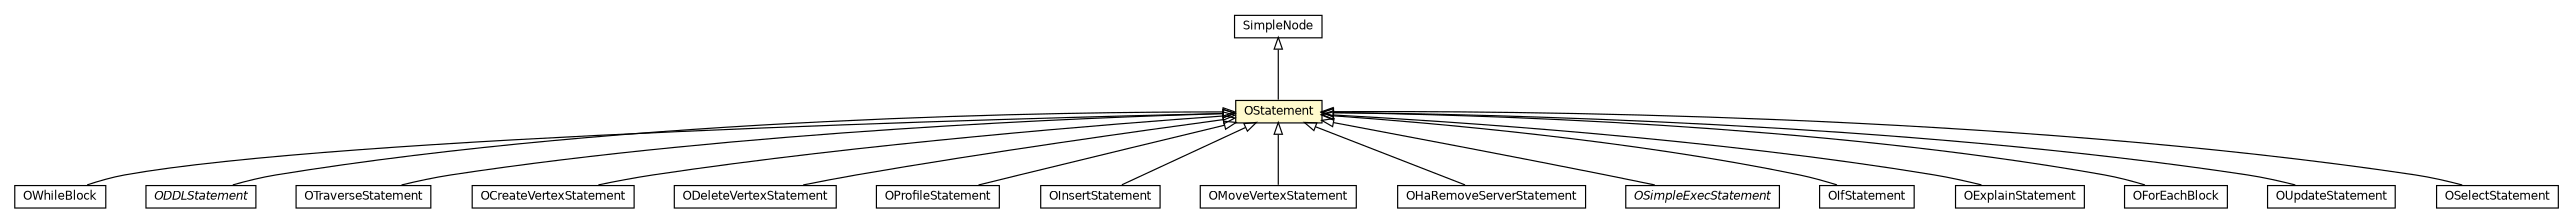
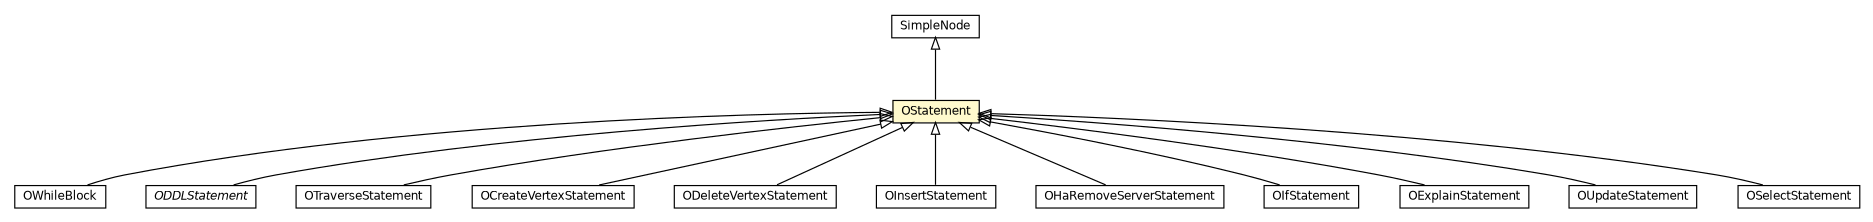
node "OProfileStatement": removed
node "OMoveVertexStatement": removed
node "OSimpleExecStatement": removed
node "OForEachBlock": removed
